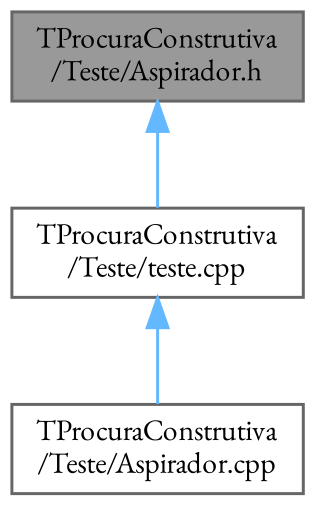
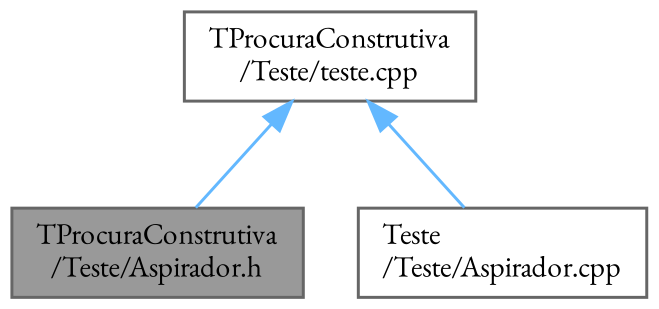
edge "TProcuraConstrutiva /Teste/teste.cpp" -> "TProcuraConstrutiva /Teste/Aspirador.h": reversed
node "TProcuraConstrutiva /Teste/Aspirador.cpp": label "TProcuraConstrutiva /Teste/Aspirador.cpp" -> "Teste /Teste/Aspirador.cpp"
